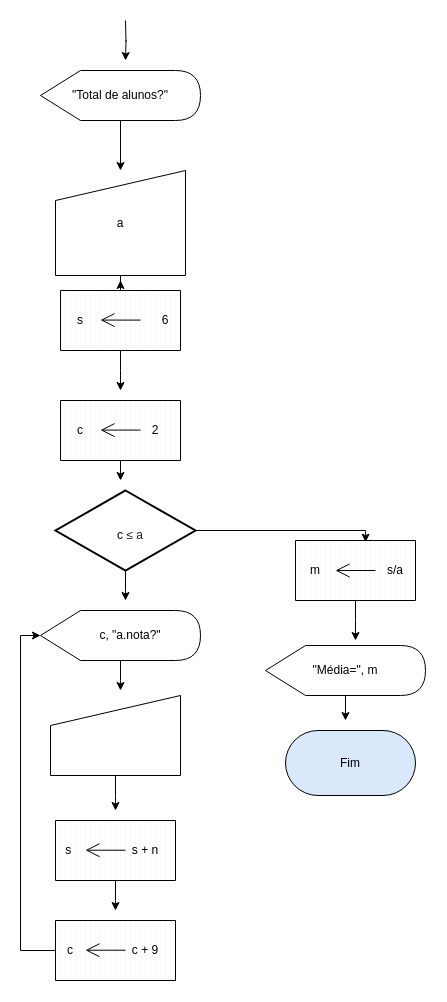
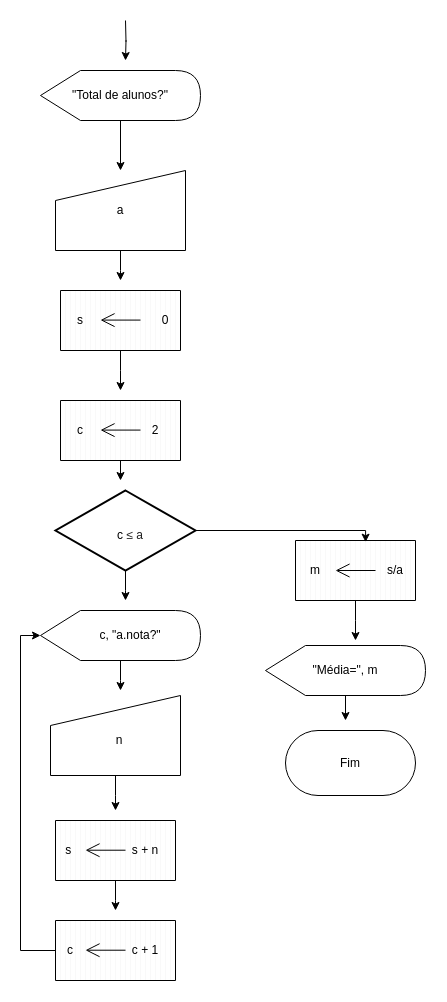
node "a": size 130x105 -> 130x80
node "6": label "6" -> "0"
node "n": added
node "Fim": fillcolor #dae8fc -> #ffffff
node "c + 9": label "c + 9" -> "c + 1"
